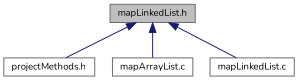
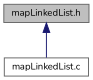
node "projectMethods.h": removed
node "mapArrayList.c": removed
